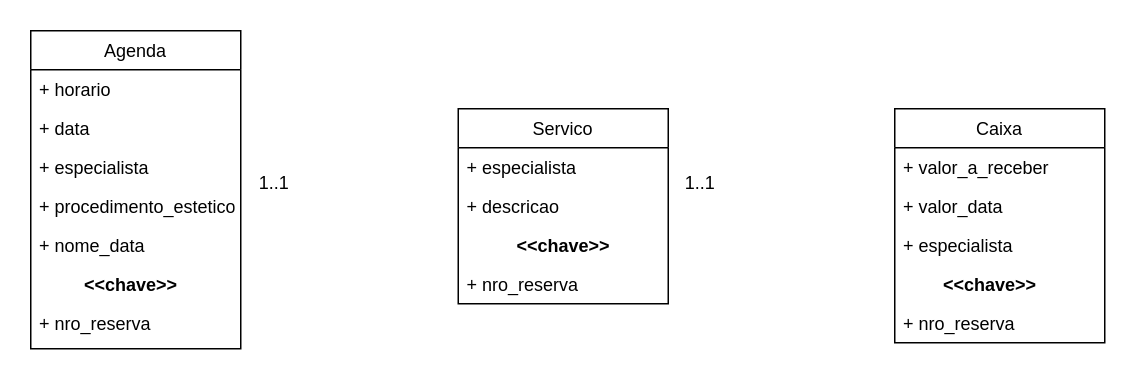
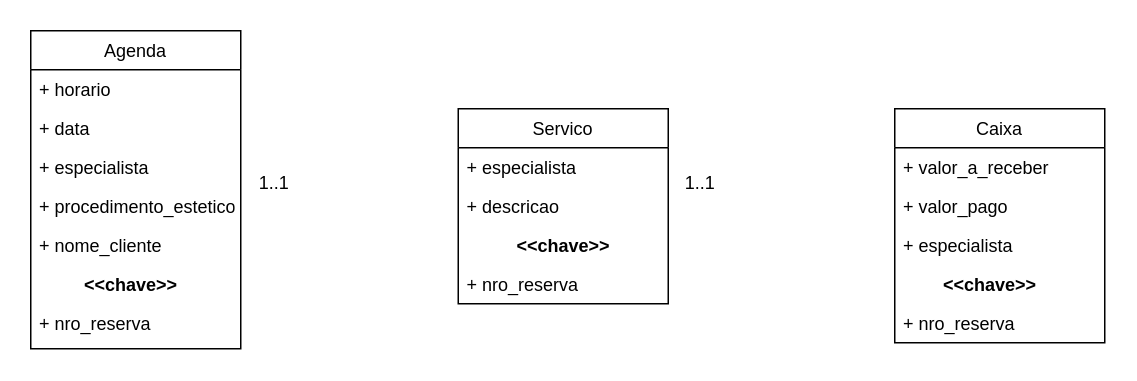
node "+ valor_data": label "+ valor_data" -> "+ valor_pago"
node "+ nome_data": label "+ nome_data" -> "+ nome_cliente"
